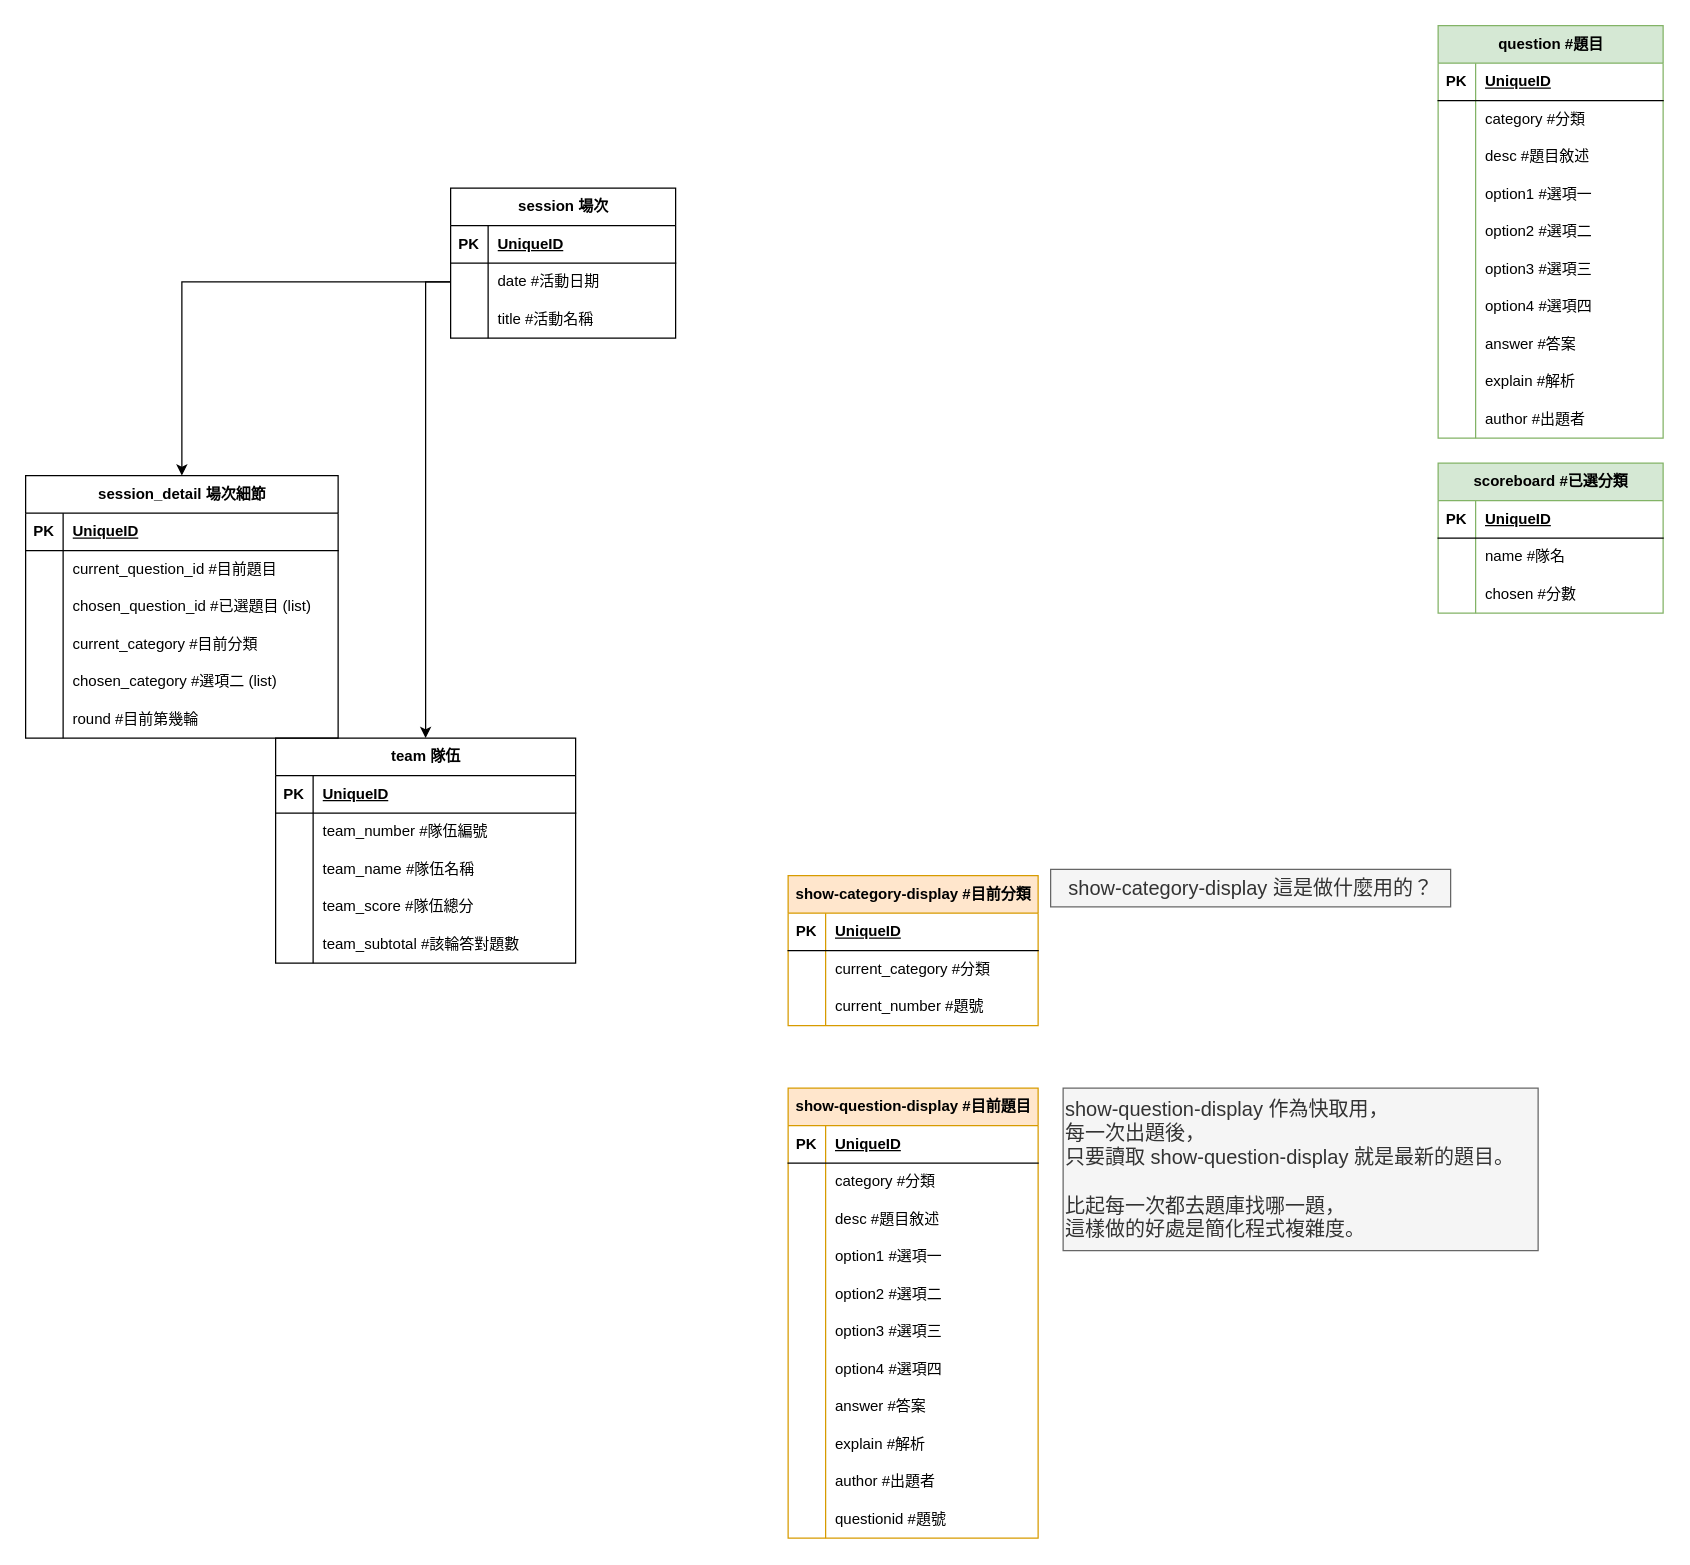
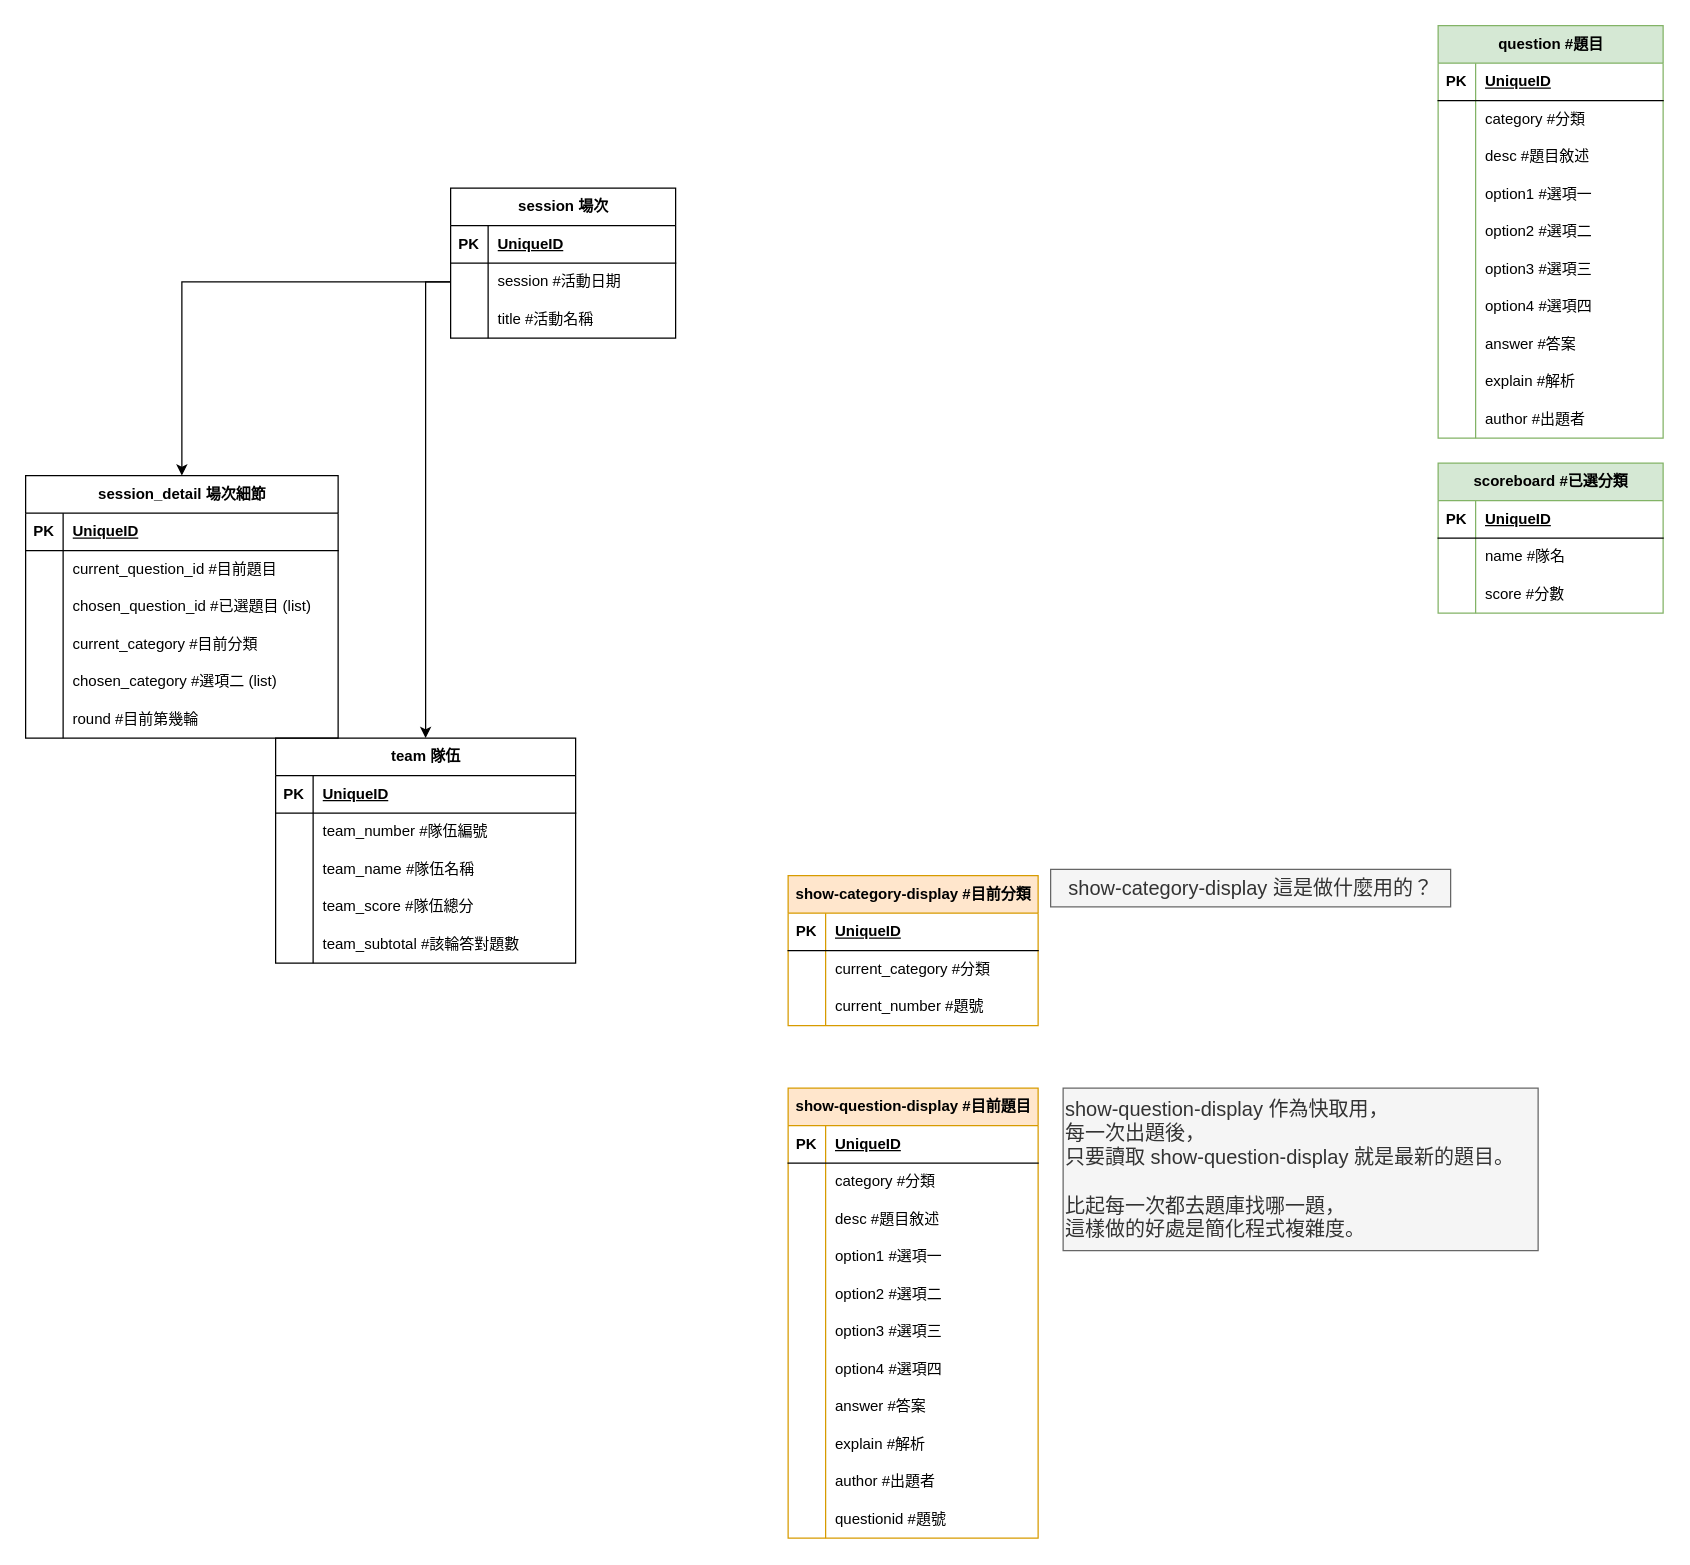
node "date #活動日期": label "date #活動日期" -> "session #活動日期"
node "chosen #分數": label "chosen #分數" -> "score #分數"
